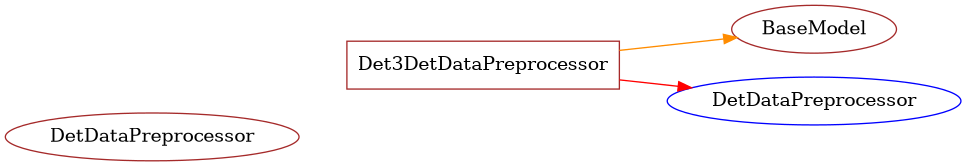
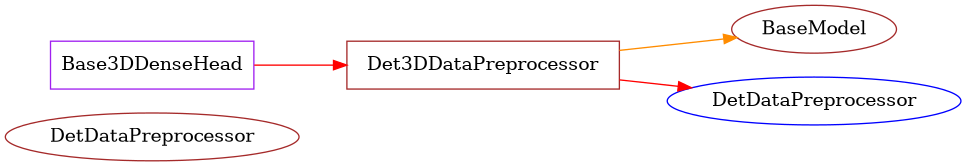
node "Base3DDenseHead": added
node "Det3DetDataPreprocessor": label "Det3DetDataPreprocessor" -> "Det3DDataPreprocessor"
